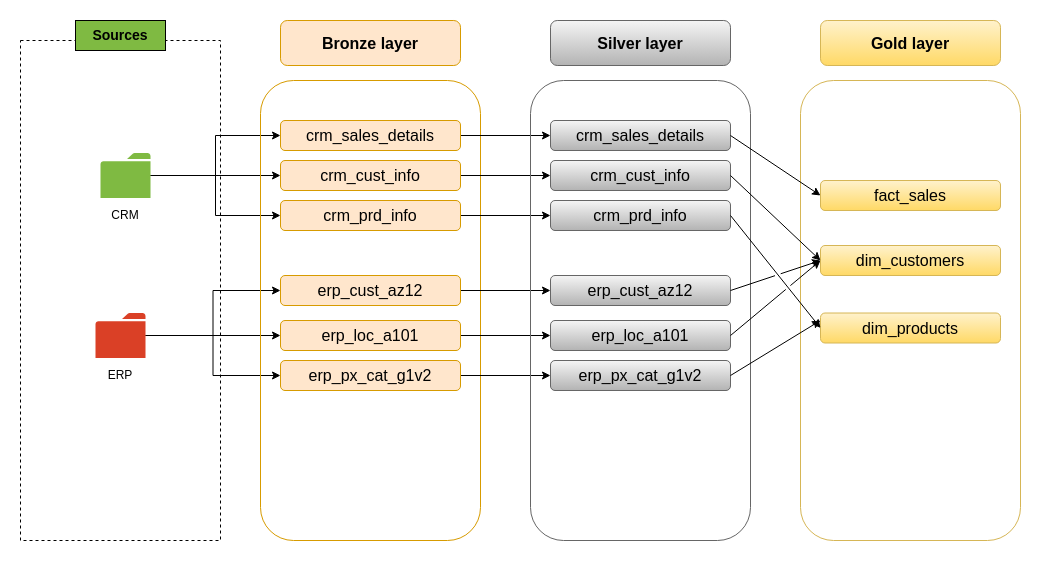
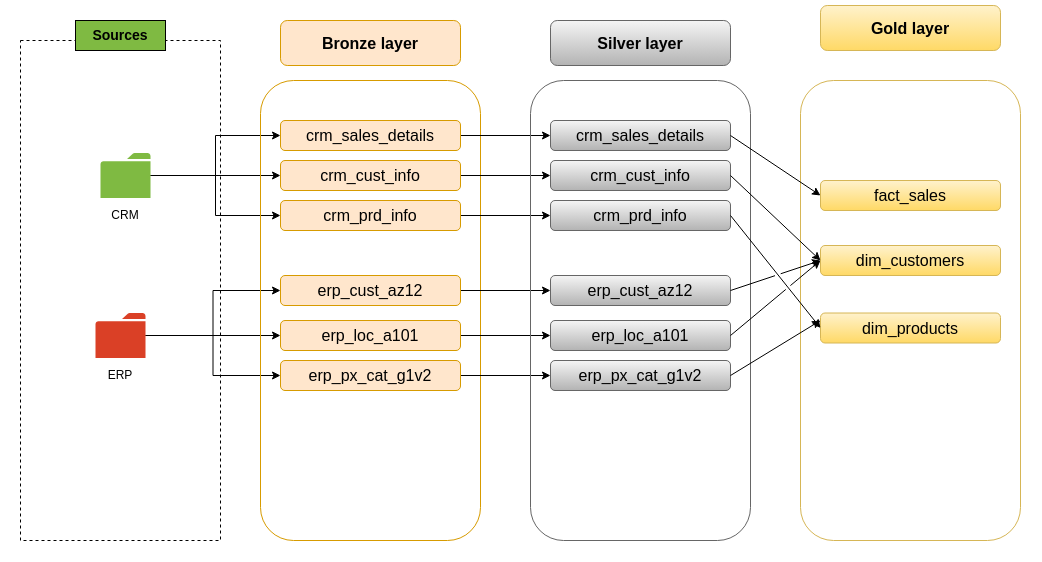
node "Gold layer": moved (911, 43) -> (911, 28)
